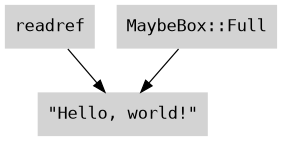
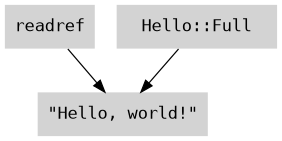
node "MaybeBox::Full": label "MaybeBox::Full" -> "Hello::Full"
